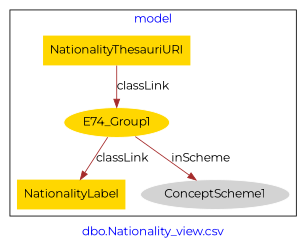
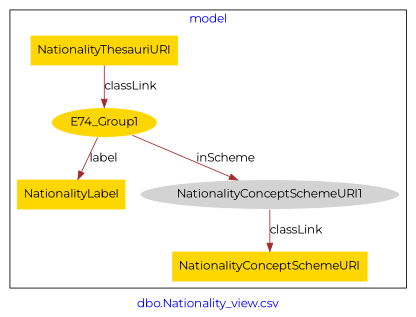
edge "E74_Group1" -> "NationalityLabel": label "classLink" -> "label"
node "ConceptScheme1": label "ConceptScheme1" -> "NationalityConceptSchemeURI1"
node "NationalityConceptSchemeURI": added
